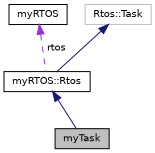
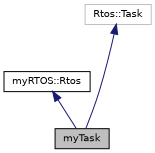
node "myRTOS": removed
edge "myRTOS::Rtos" -> "Rtos::Task": now "myTask" -> "Rtos::Task"
